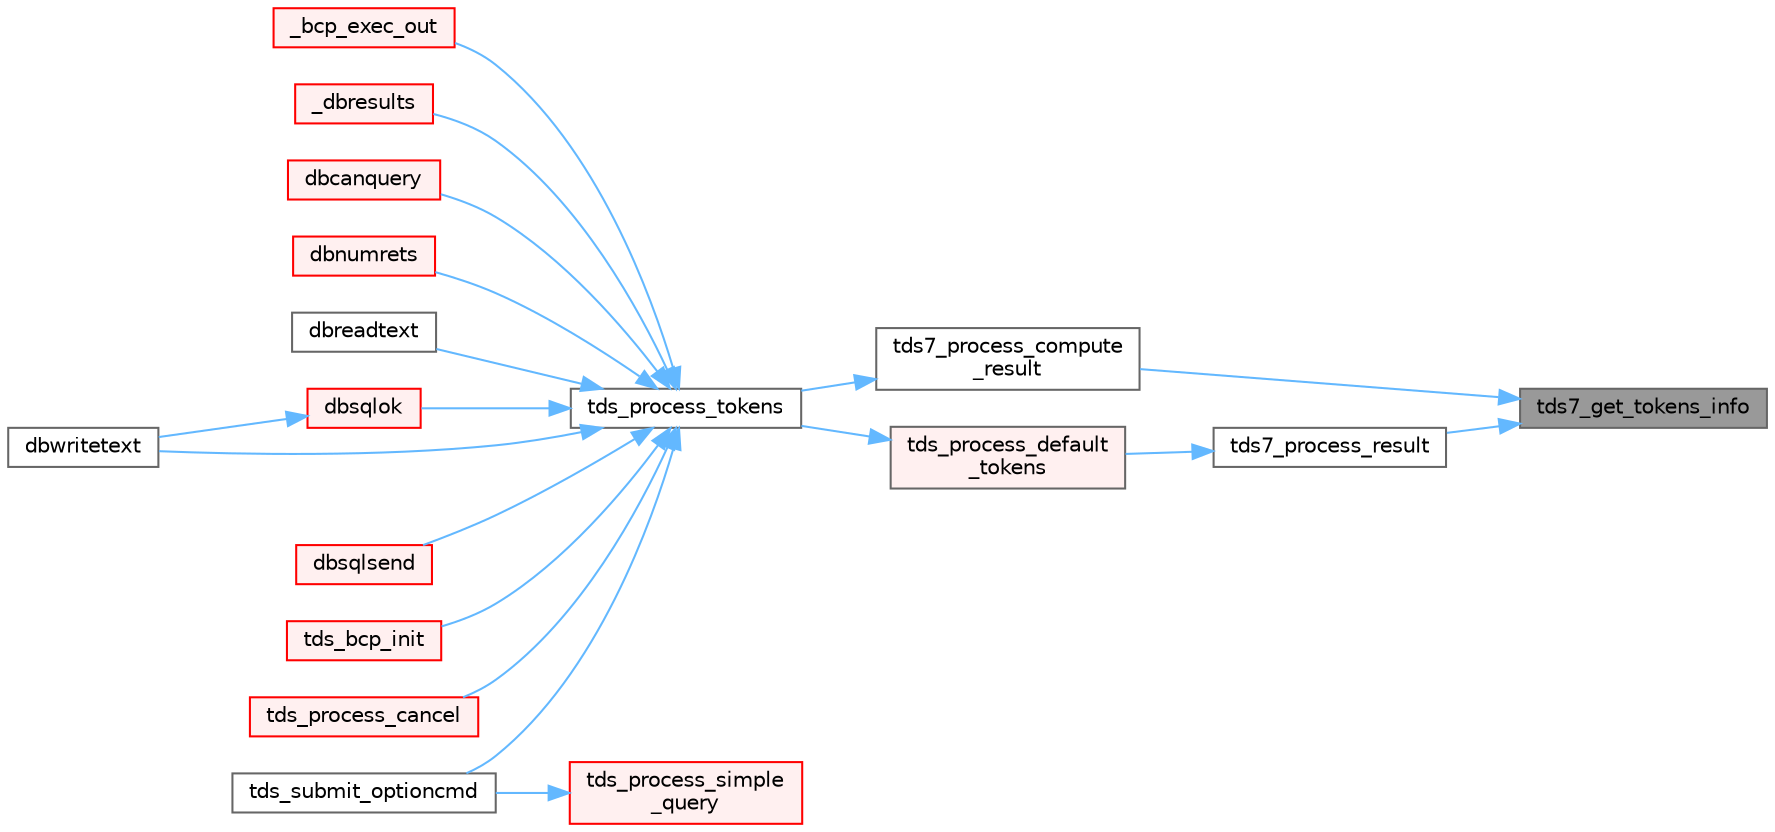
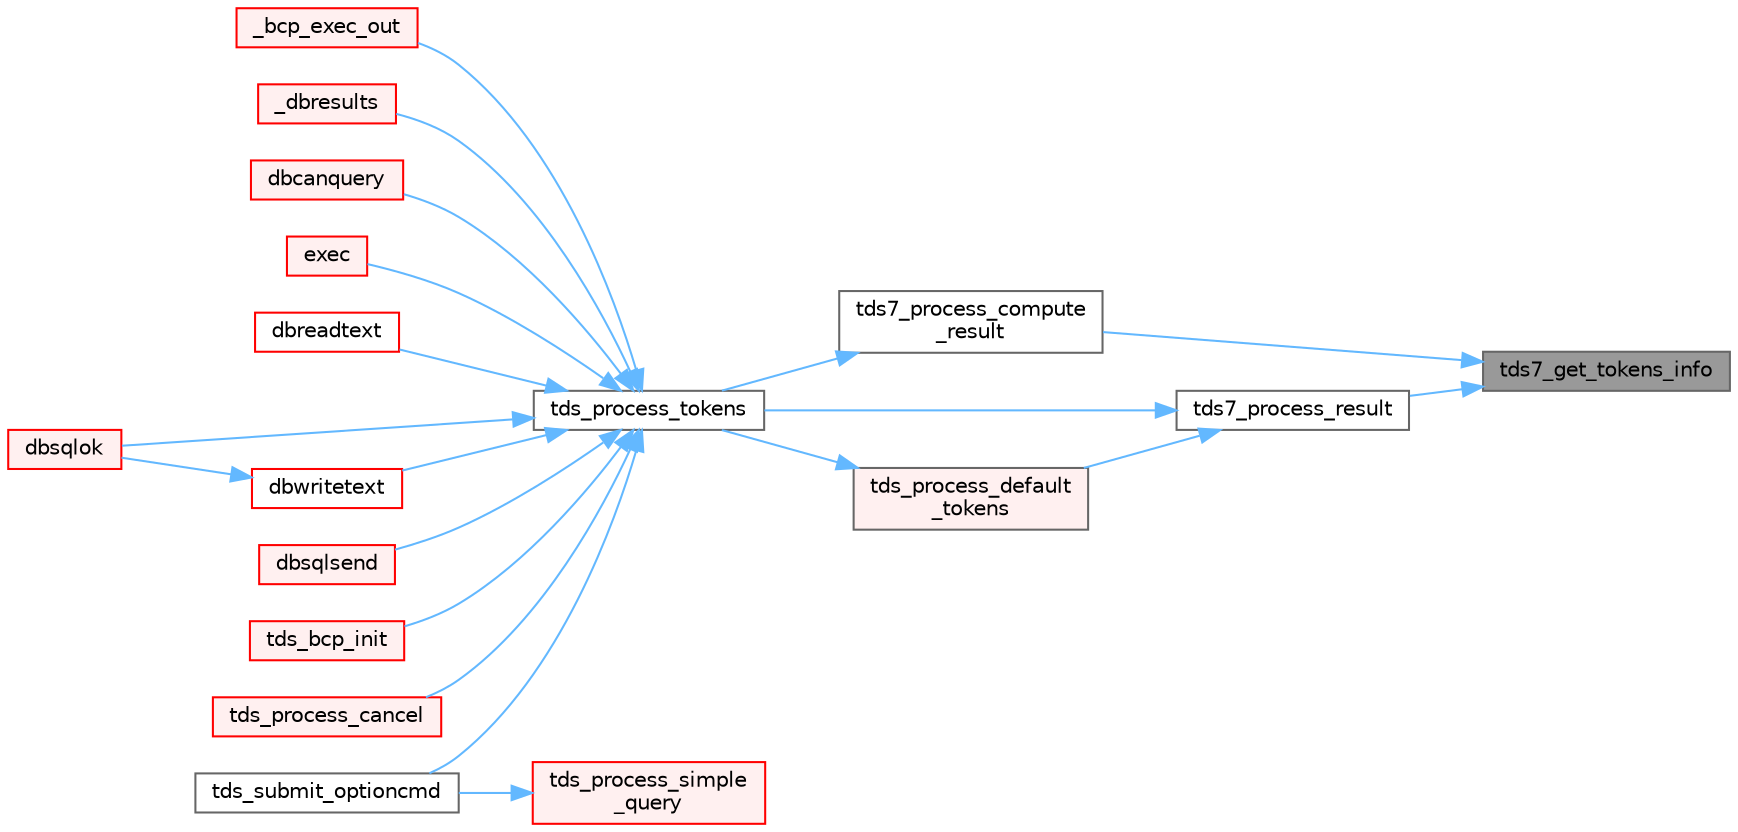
node "dbnumrets": label "dbnumrets" -> "exec"
node "dbreadtext": color grey40 -> red
edge "tds_process_tokens" -> "tds7_process_result": added
edge "dbwritetext" -> "dbsqlok": reversed
node "dbwritetext": color grey40 -> red
